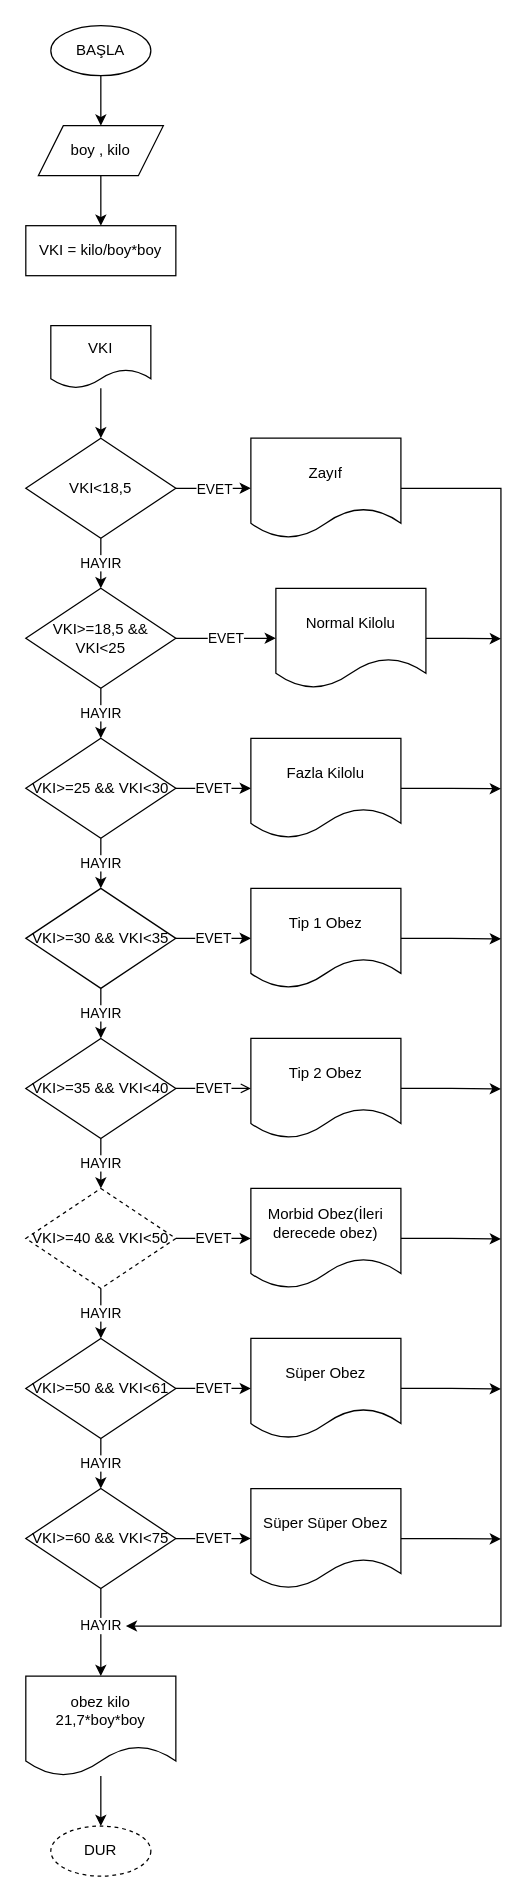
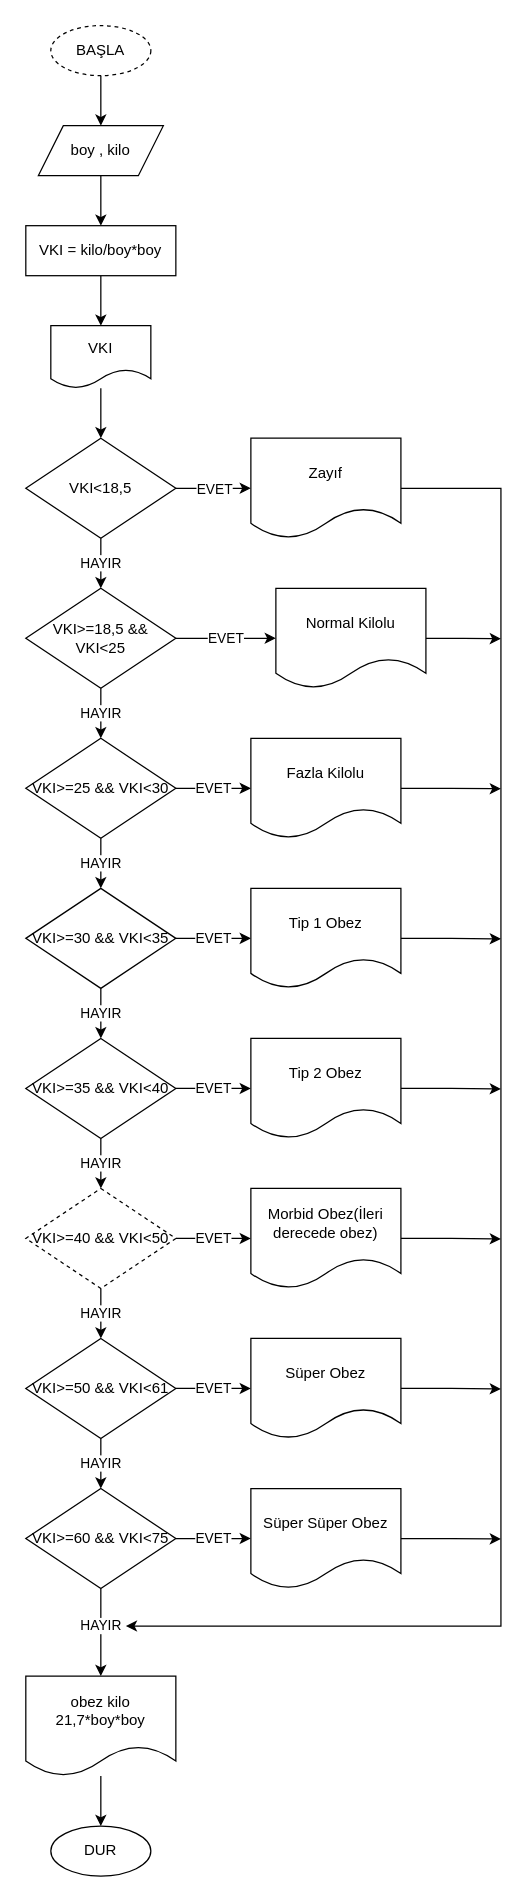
node "BAŞLA": style solid -> dashed
edge "VKI = kilo/boy*boy" -> "VKI": added
edge "VKI>=35 && VKI<40" -> "Tip 2 Obez": arrowhead open -> classic
node "DUR": style dashed -> solid
